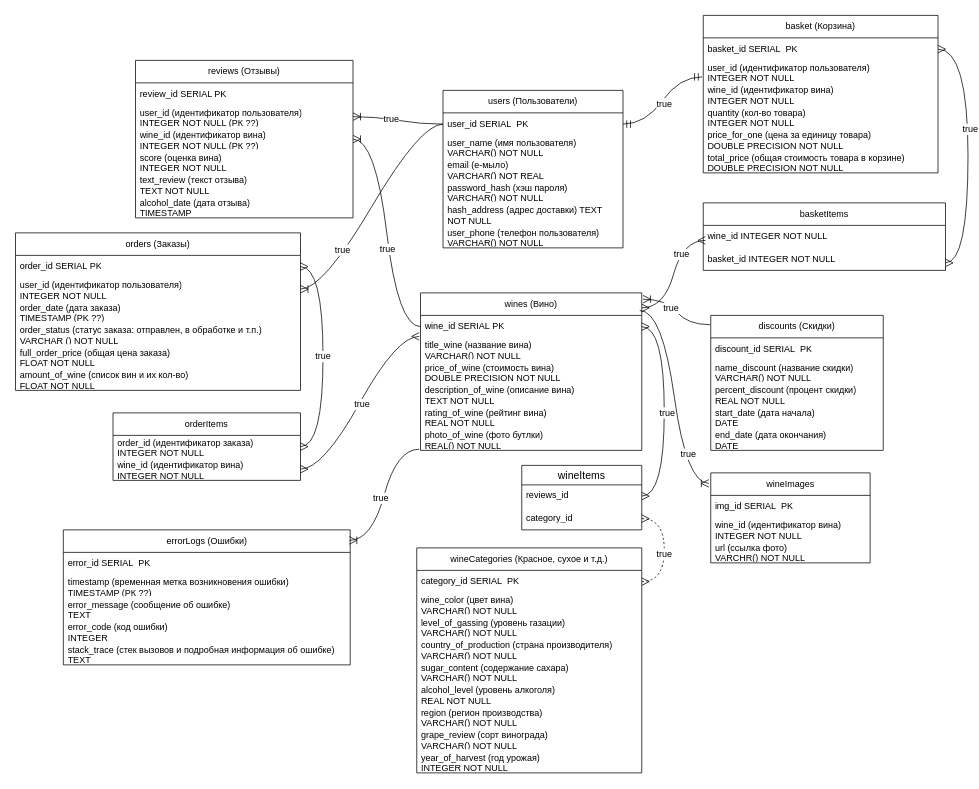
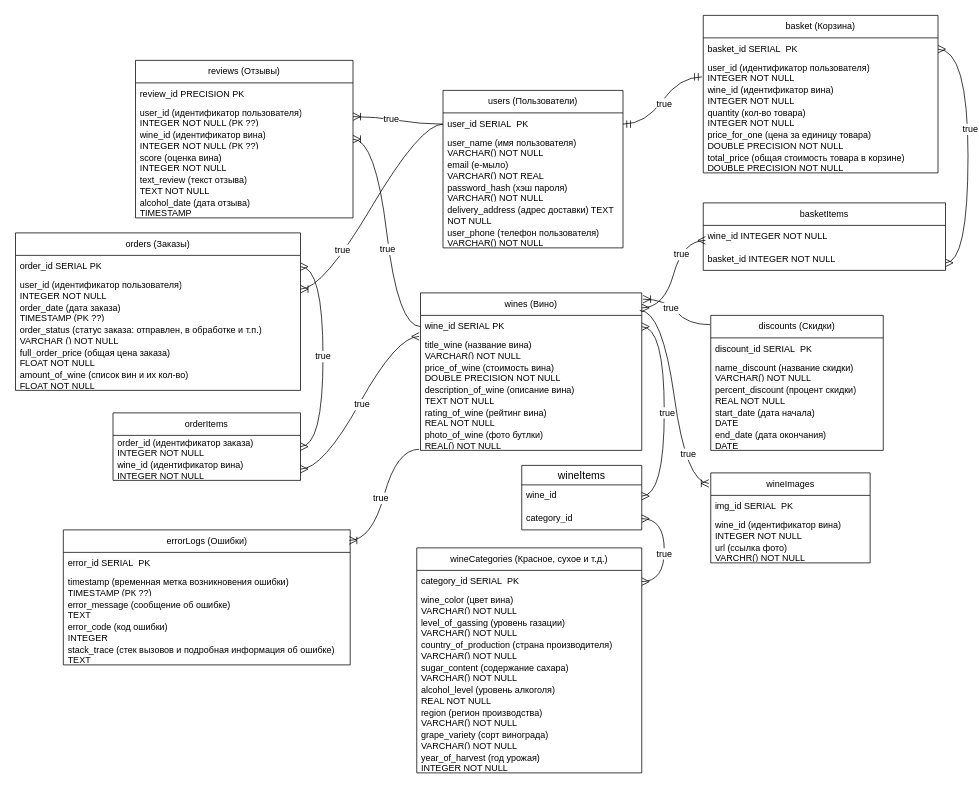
node "review_id SERIAL PK": label "review_id SERIAL PK" -> "review_id PRECISION PK"
node "hash_address (адрес доставки) TEXT NOT NULL": label "hash_address (адрес доставки) TEXT NOT NULL" -> "delivery_address (адрес доставки) TEXT NOT NULL"
node "reviews_id": label "reviews_id" -> "wine_id"
edge "category_id" -- "category_id SERIAL PK": style dashed -> solid
node "grape_review (сорт винограда) VARCHAR() NOT NULL": label "grape_review (сорт винограда) VARCHAR() NOT NULL" -> "grape_variety (сорт винограда) VARCHAR() NOT NULL"
